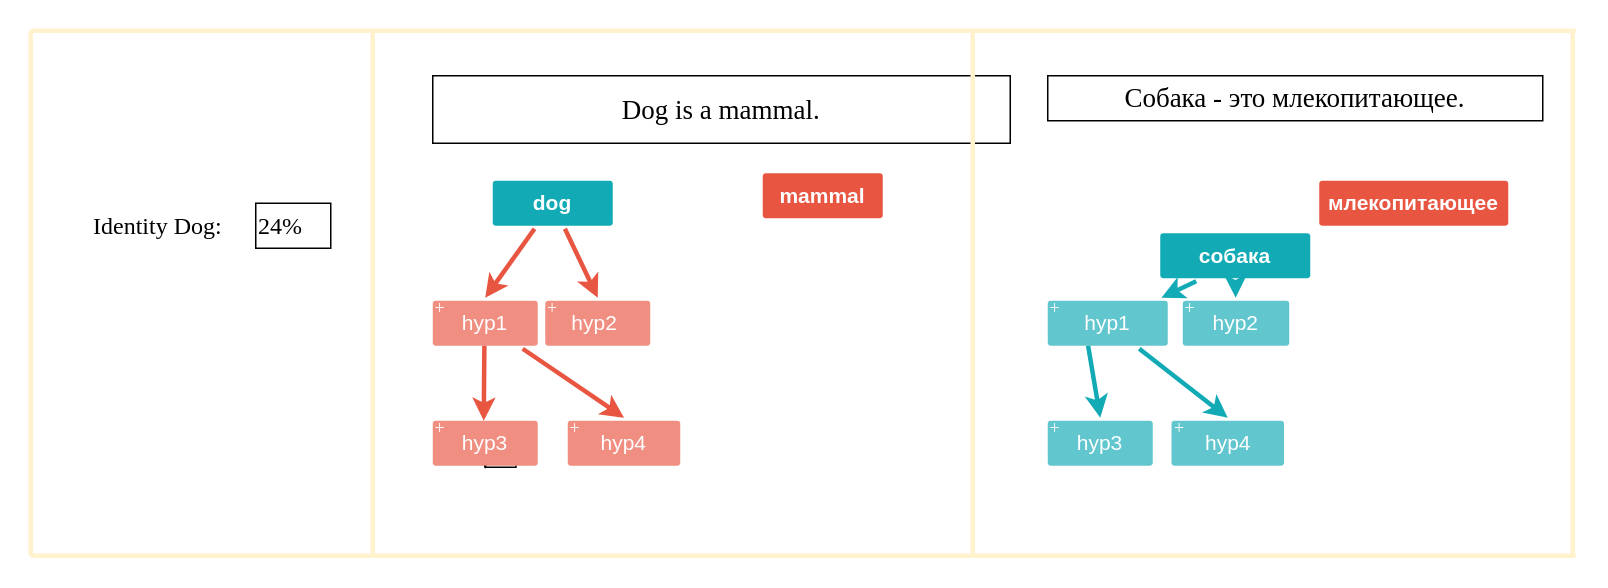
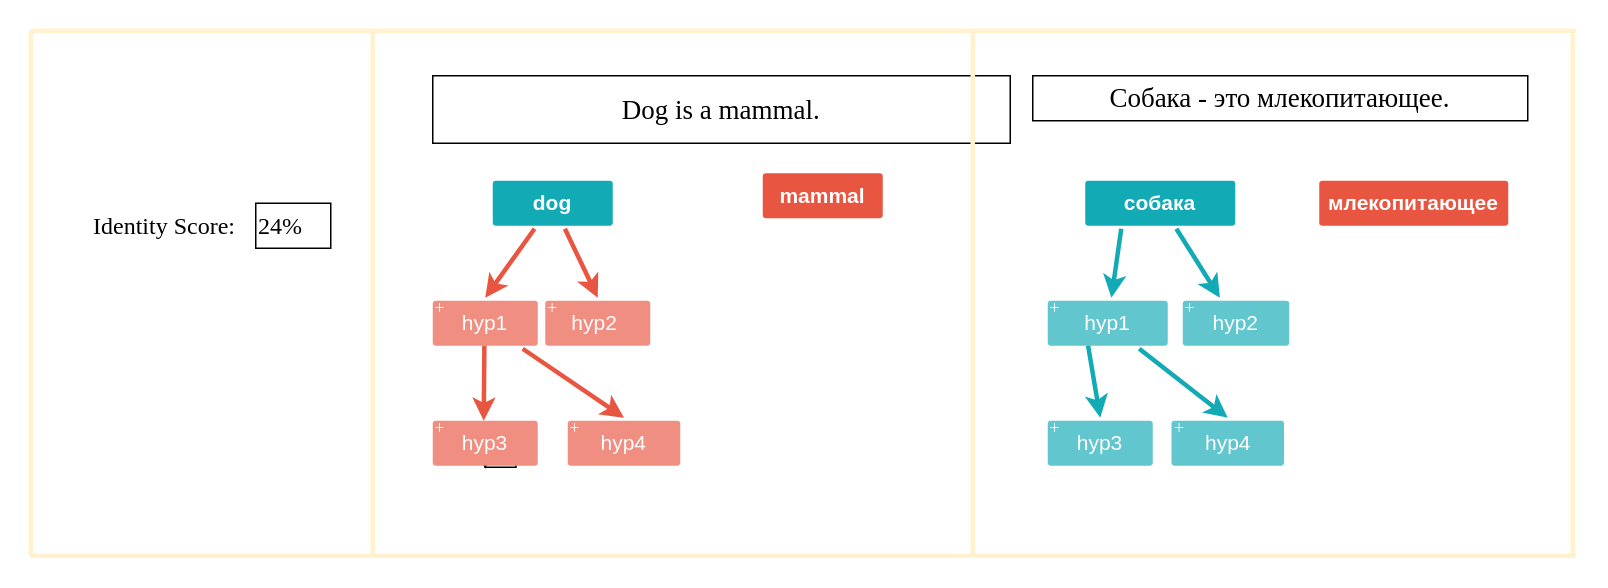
node "Собака - это млекопитающее.": moved (1295, 98) -> (1280, 98)
node "Identity Dog:": label "Identity Dog:" -> "Identity Score:"
node "cобака": moved (1235, 256) -> (1160, 203)
